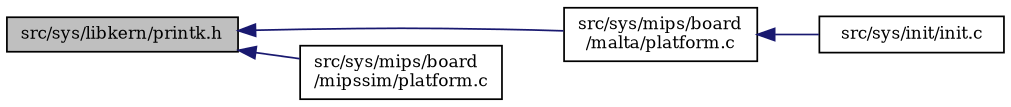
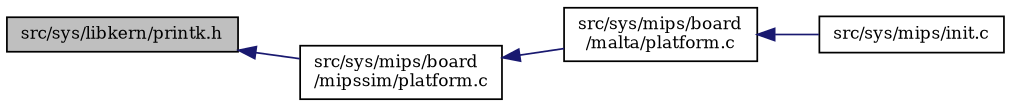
edge "src/sys/mips/board /malta/platform.c" -> "src/sys/libkern/printk.h": now "src/sys/mips/board /malta/platform.c" -> "src/sys/mips/board /mipssim/platform.c"
node "src/sys/init/init.c": label "src/sys/init/init.c" -> "src/sys/mips/init.c"
